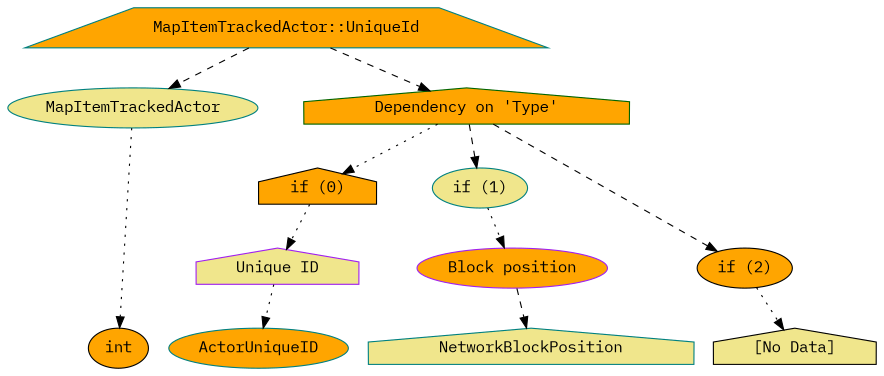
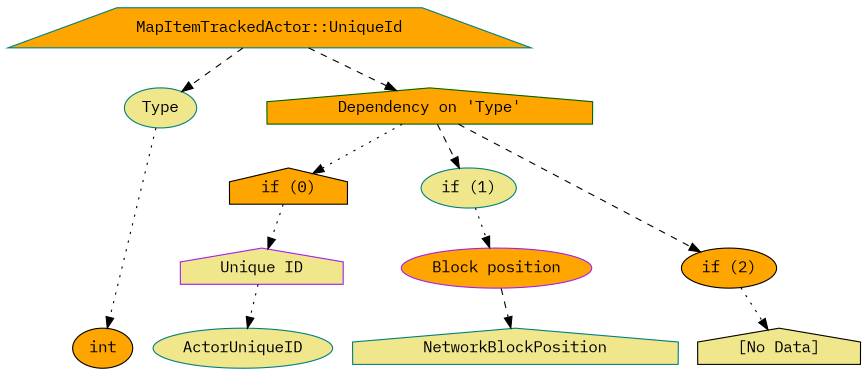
node "MapItemTrackedActor": label "MapItemTrackedActor" -> "Type"
node "ActorUniqueID": fillcolor orange -> khaki
